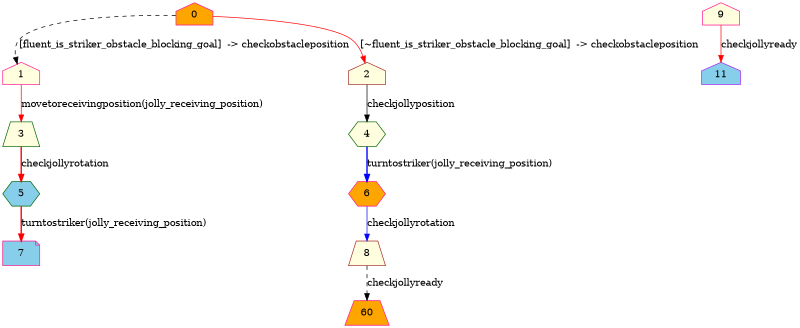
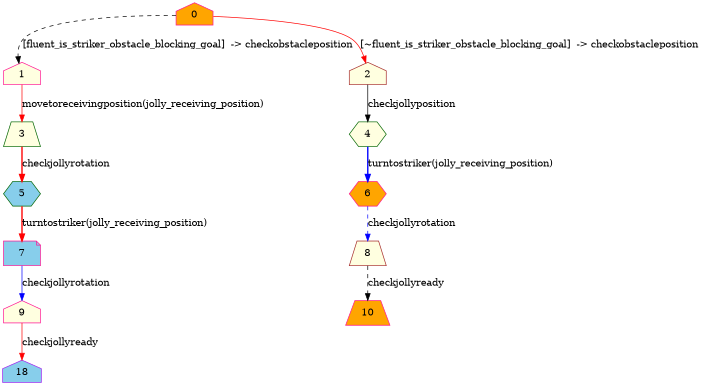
node "11": label "11" -> "18"
edge "6" -> "8": style solid -> dashed
edge "7" -> "9": added, label "checkjollyrotation"
node "60": label "60" -> "10"
